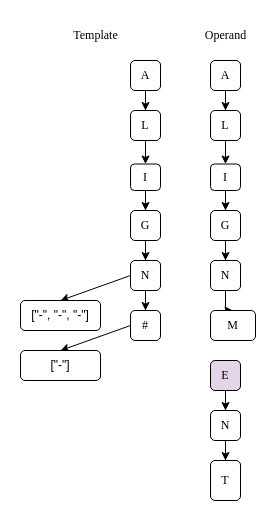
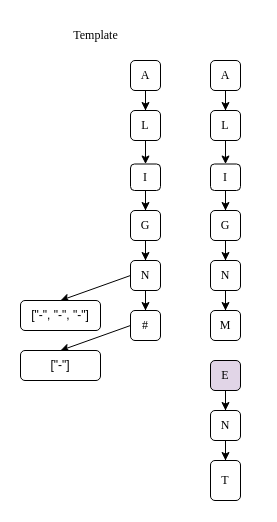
node "Operand": removed
node "M": size 45x30 -> 30x30
